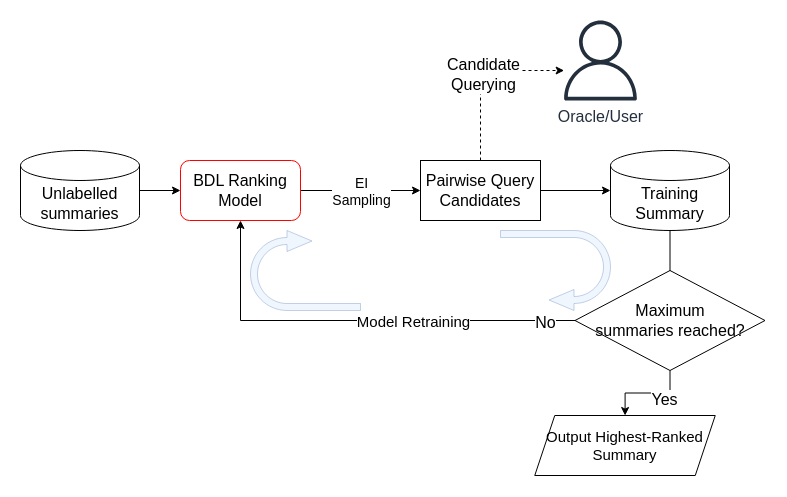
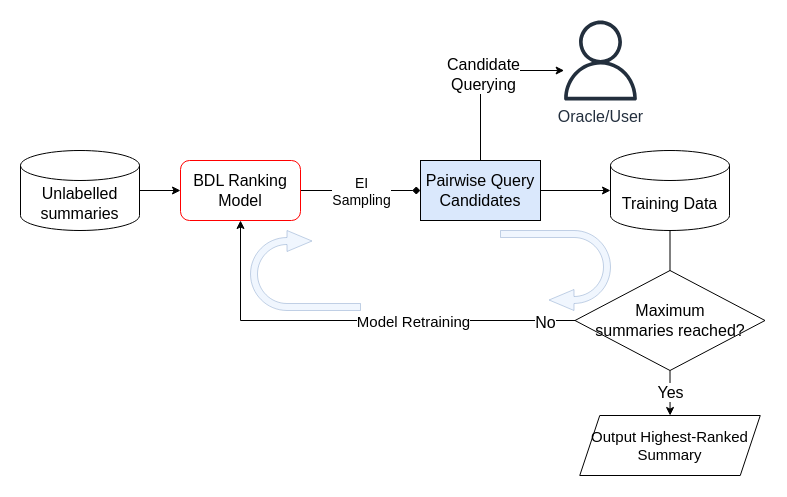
edge "Pairwise Query Candidates" -> "Oracle/User": style dashed -> solid
edge "BDL Ranking Model" -> "Pairwise Query Candidates": arrowhead classic -> diamond
node "Pairwise Query Candidates": fillcolor #ffffff -> #dae8fc
node "Training Summary": label "Training Summary" -> "Training Data"
node "Output Highest-Ranked Summary": moved (625, 446) -> (670, 446)
